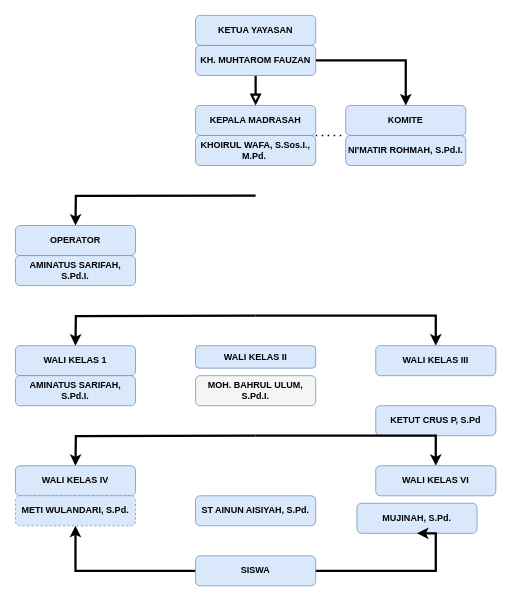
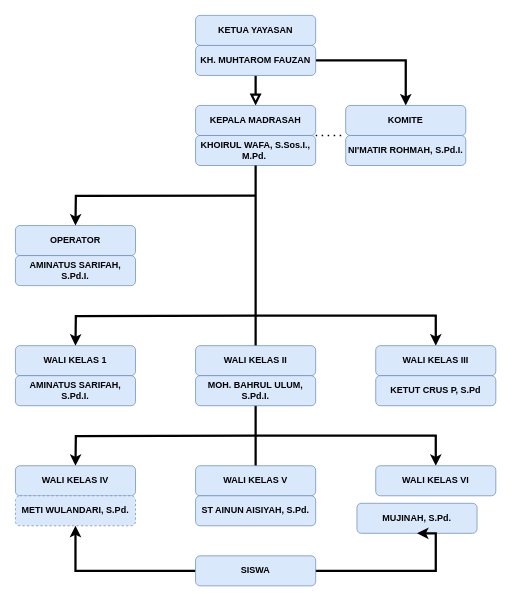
edge "KHOIRUL WAFA, S.Sos.I., M.Pd." -> "ST AINUN AISIYAH, S.Pd.": added
node "WALI KELAS II": size 120x23 -> 120x30
node "MOH. BAHRUL ULUM, S.Pd.I.": fillcolor #f5f5f5 -> #dae8fc
node "KETUT CRUS P, S.Pd": moved (435, 420) -> (435, 390)
node "WALI KELAS V": added
